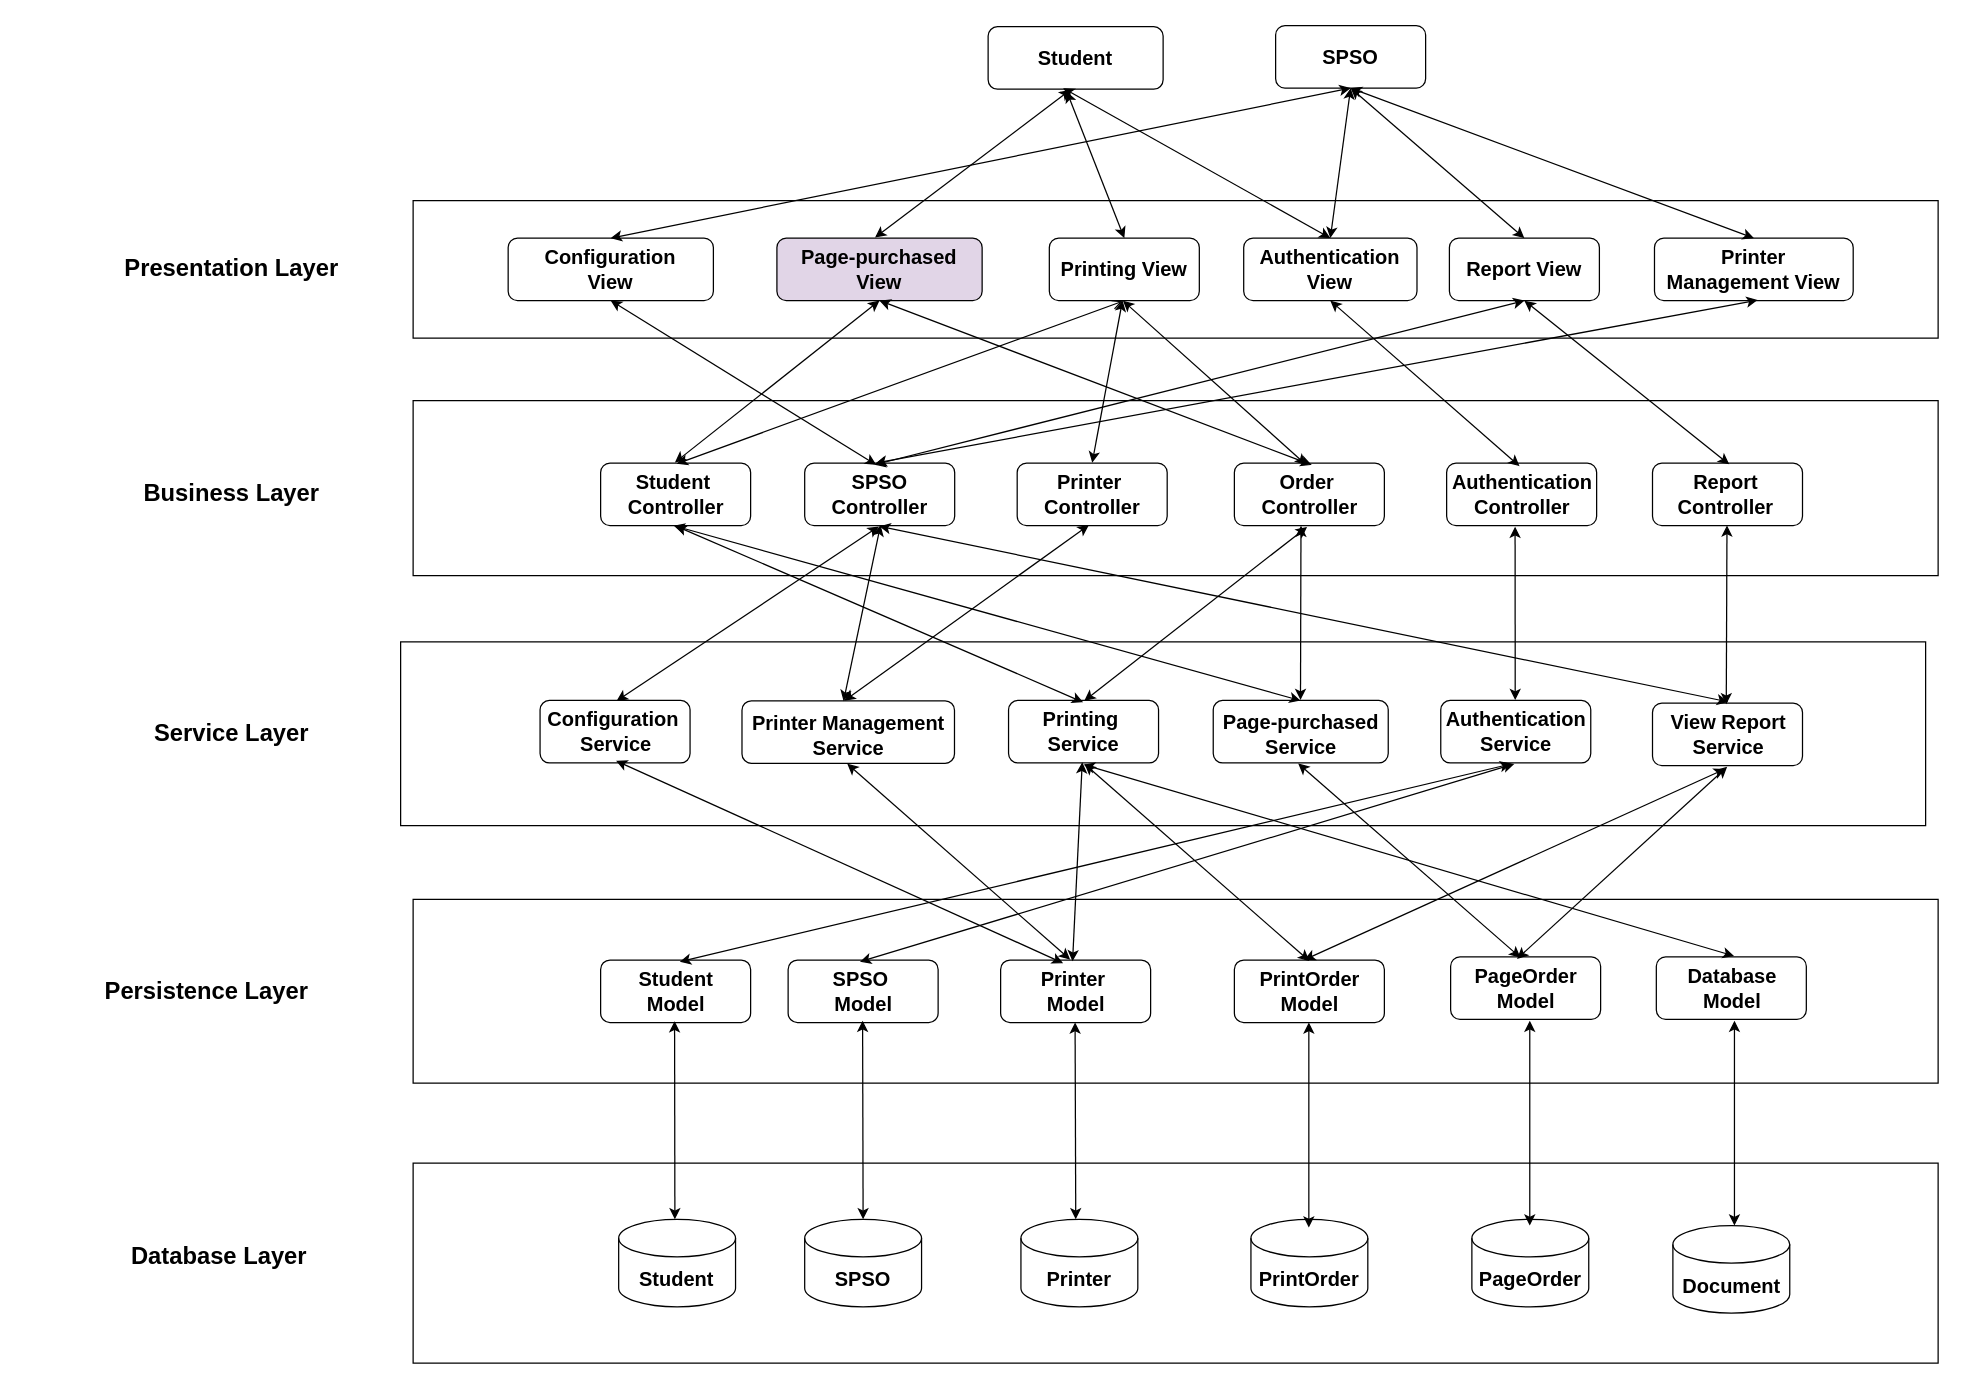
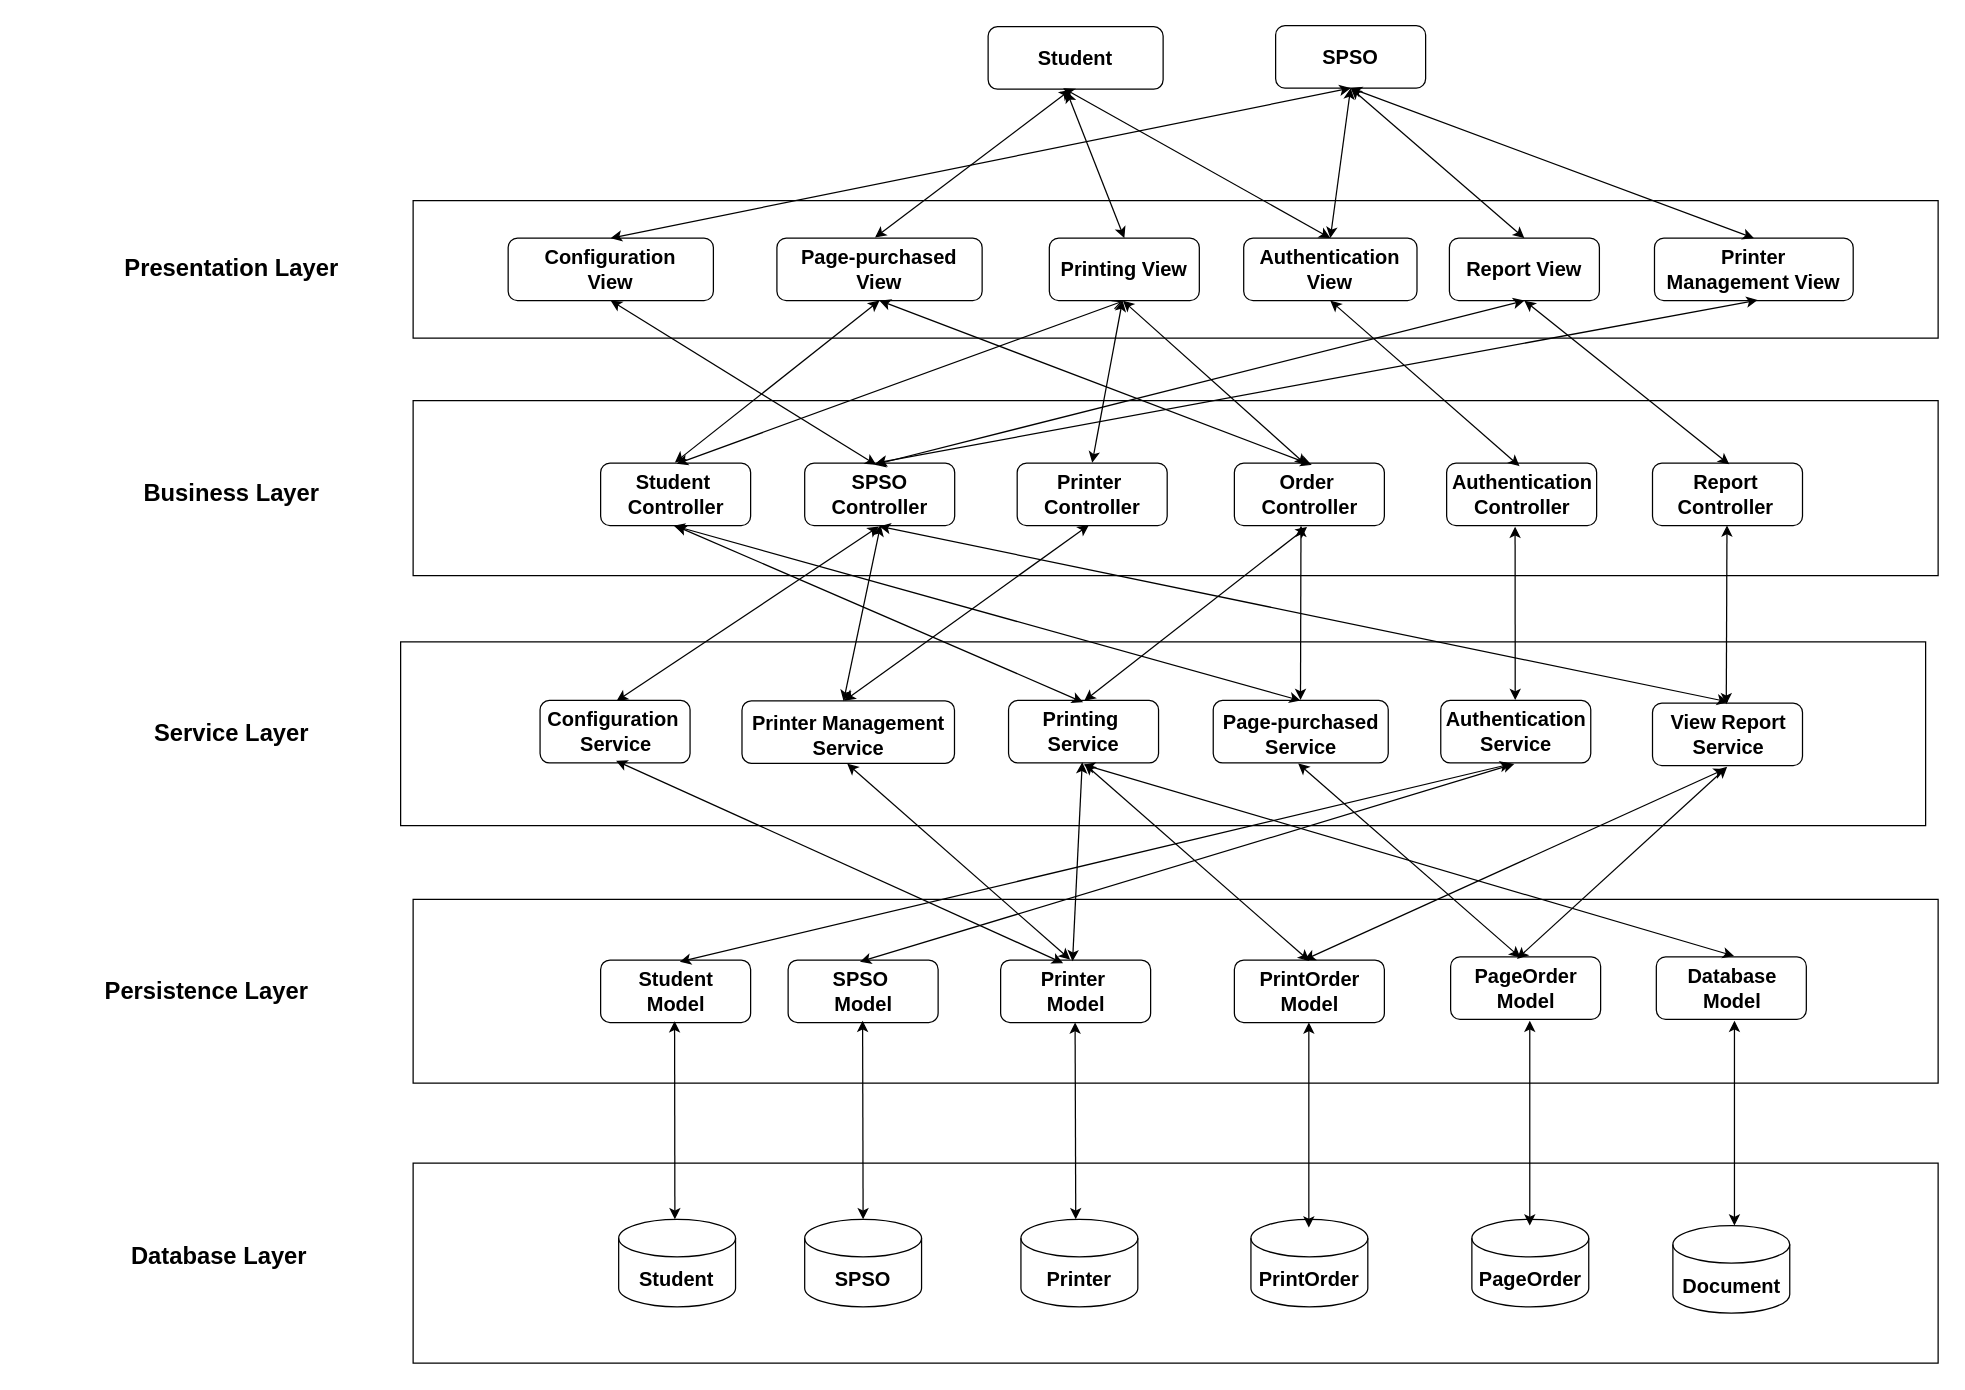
node "Page-purchased View": fillcolor #e1d5e7 -> #ffffff
